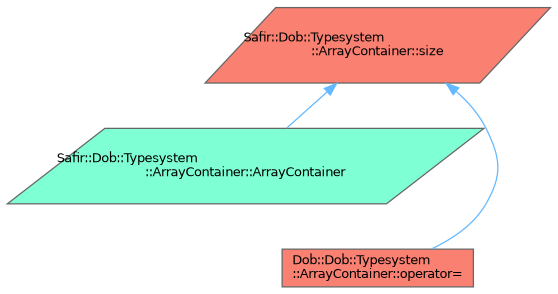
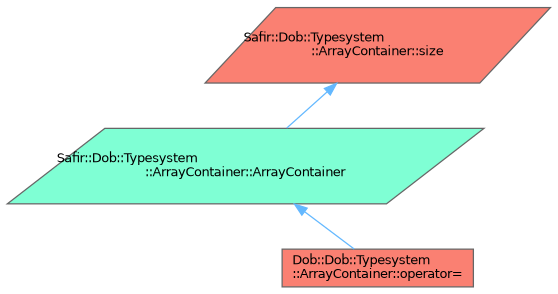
edge "Dob::Dob::Typesystem ::ArrayContainer::operator=" -> "Safir::Dob::Typesystem ::ArrayContainer::size": now "Dob::Dob::Typesystem ::ArrayContainer::operator=" -> "Safir::Dob::Typesystem ::ArrayContainer::ArrayContainer"
